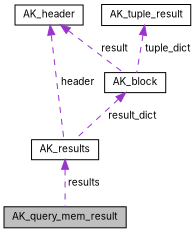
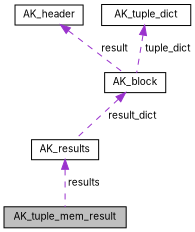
node "AK_tuple_result": label "AK_tuple_result" -> "AK_tuple_dict"
edge "AK_results" -> "AK_header": removed, label "header"
node "AK_query_mem_result": label "AK_query_mem_result" -> "AK_tuple_mem_result"
